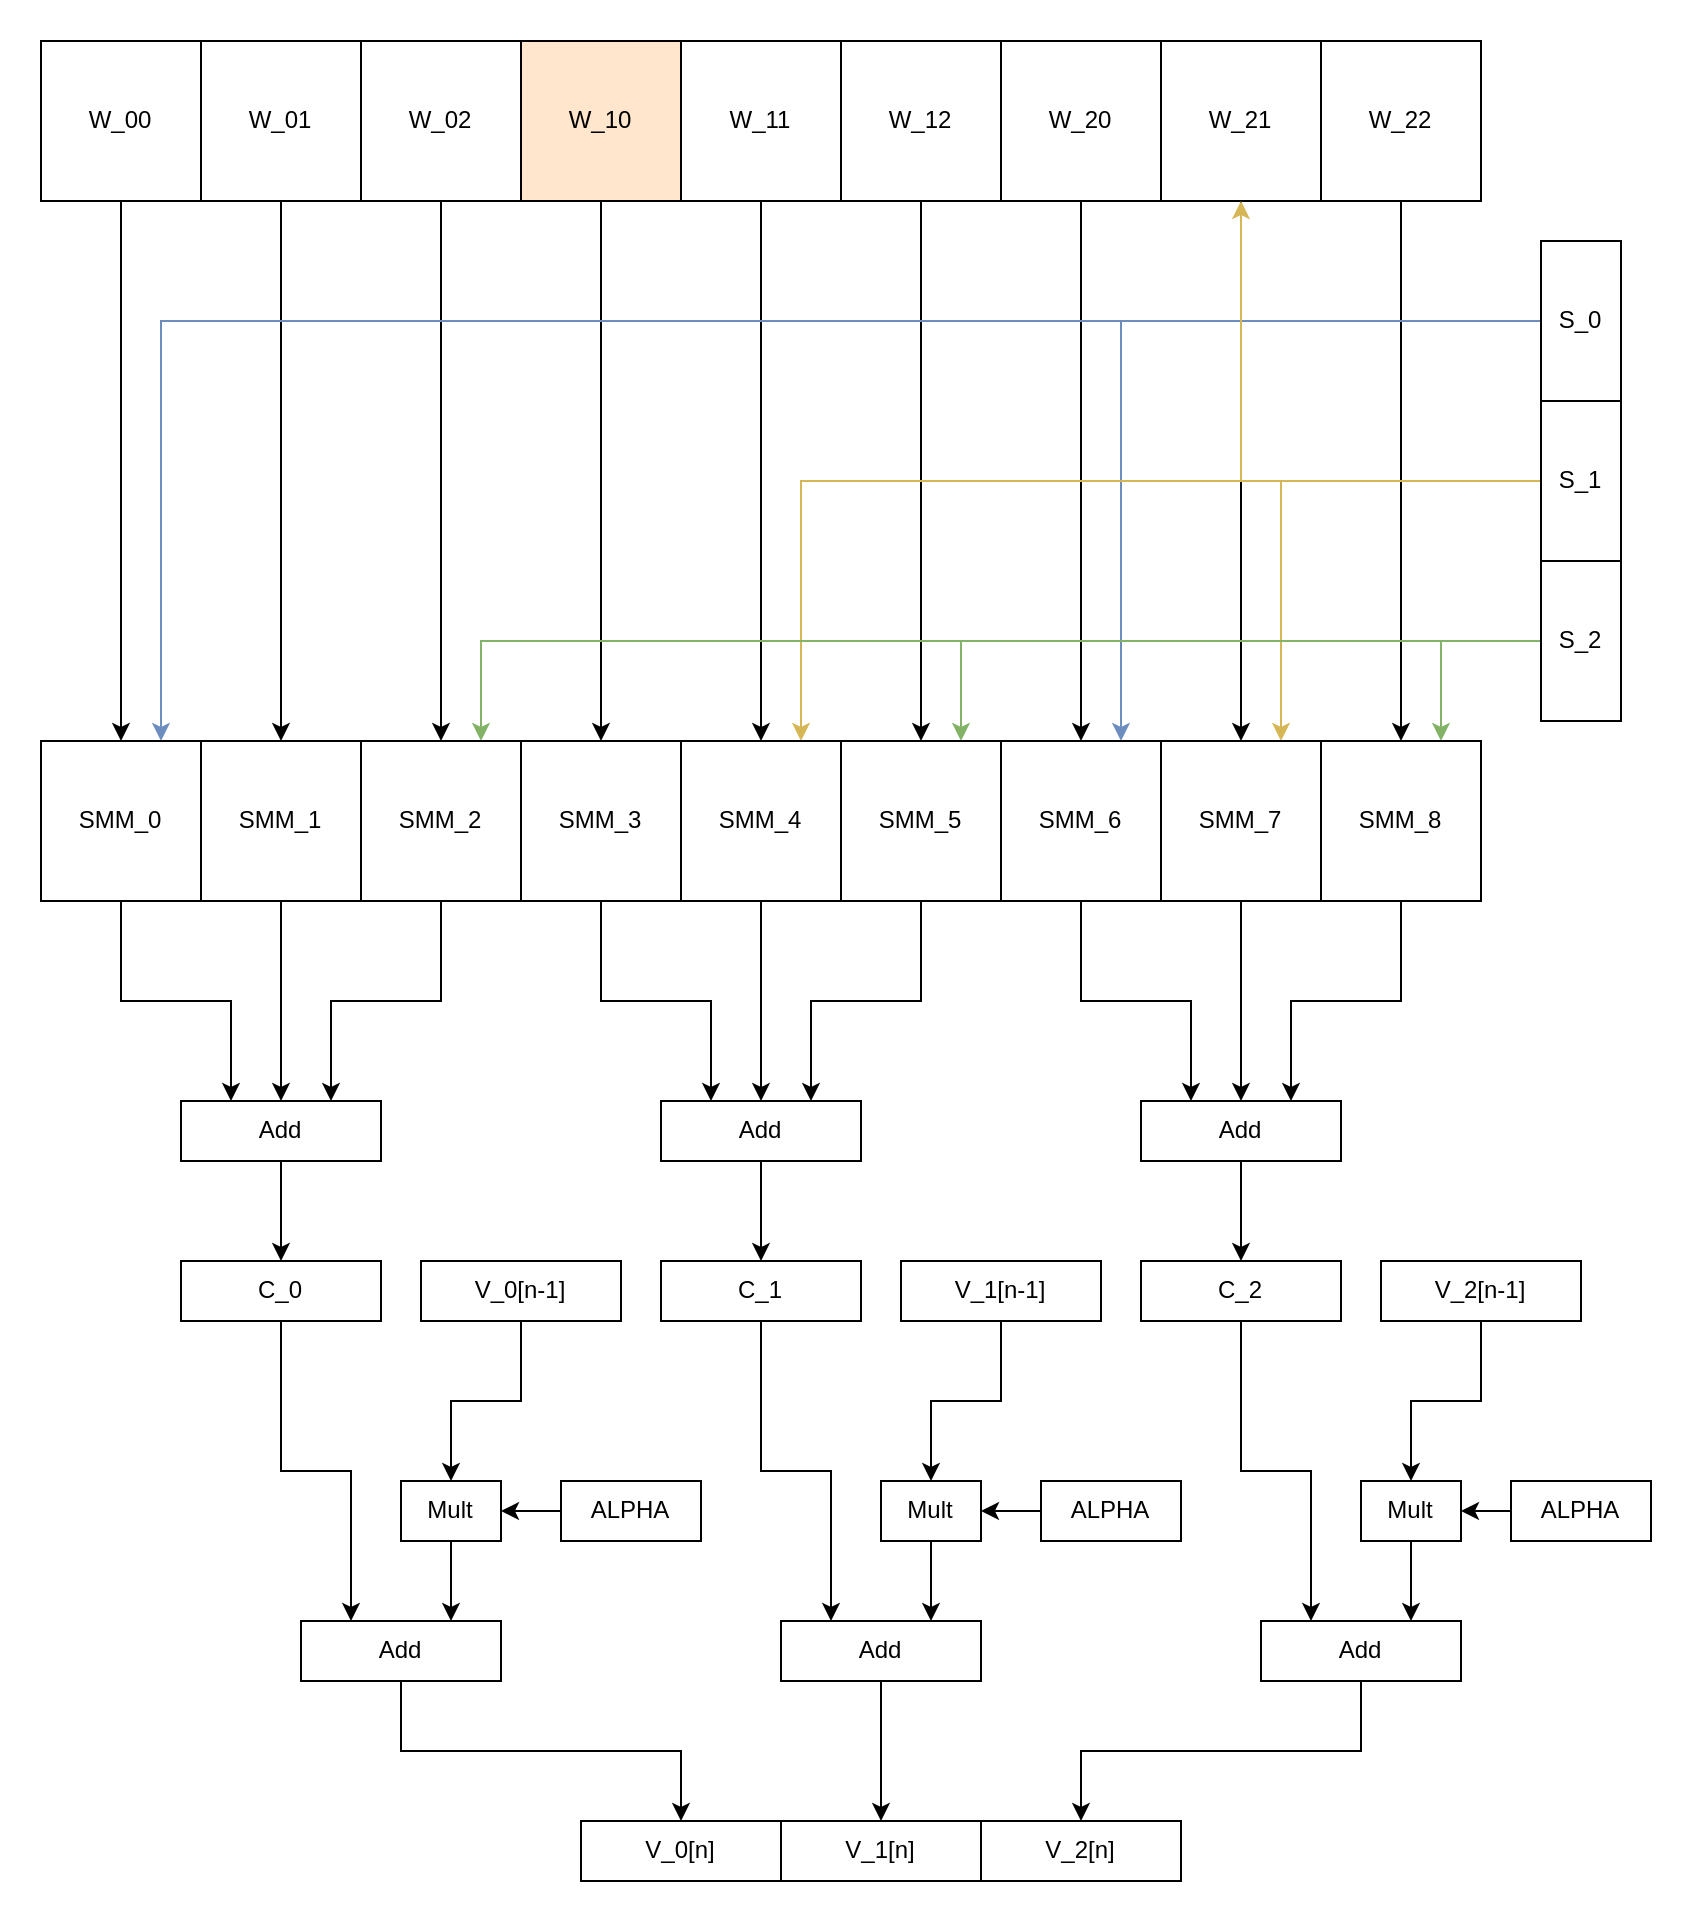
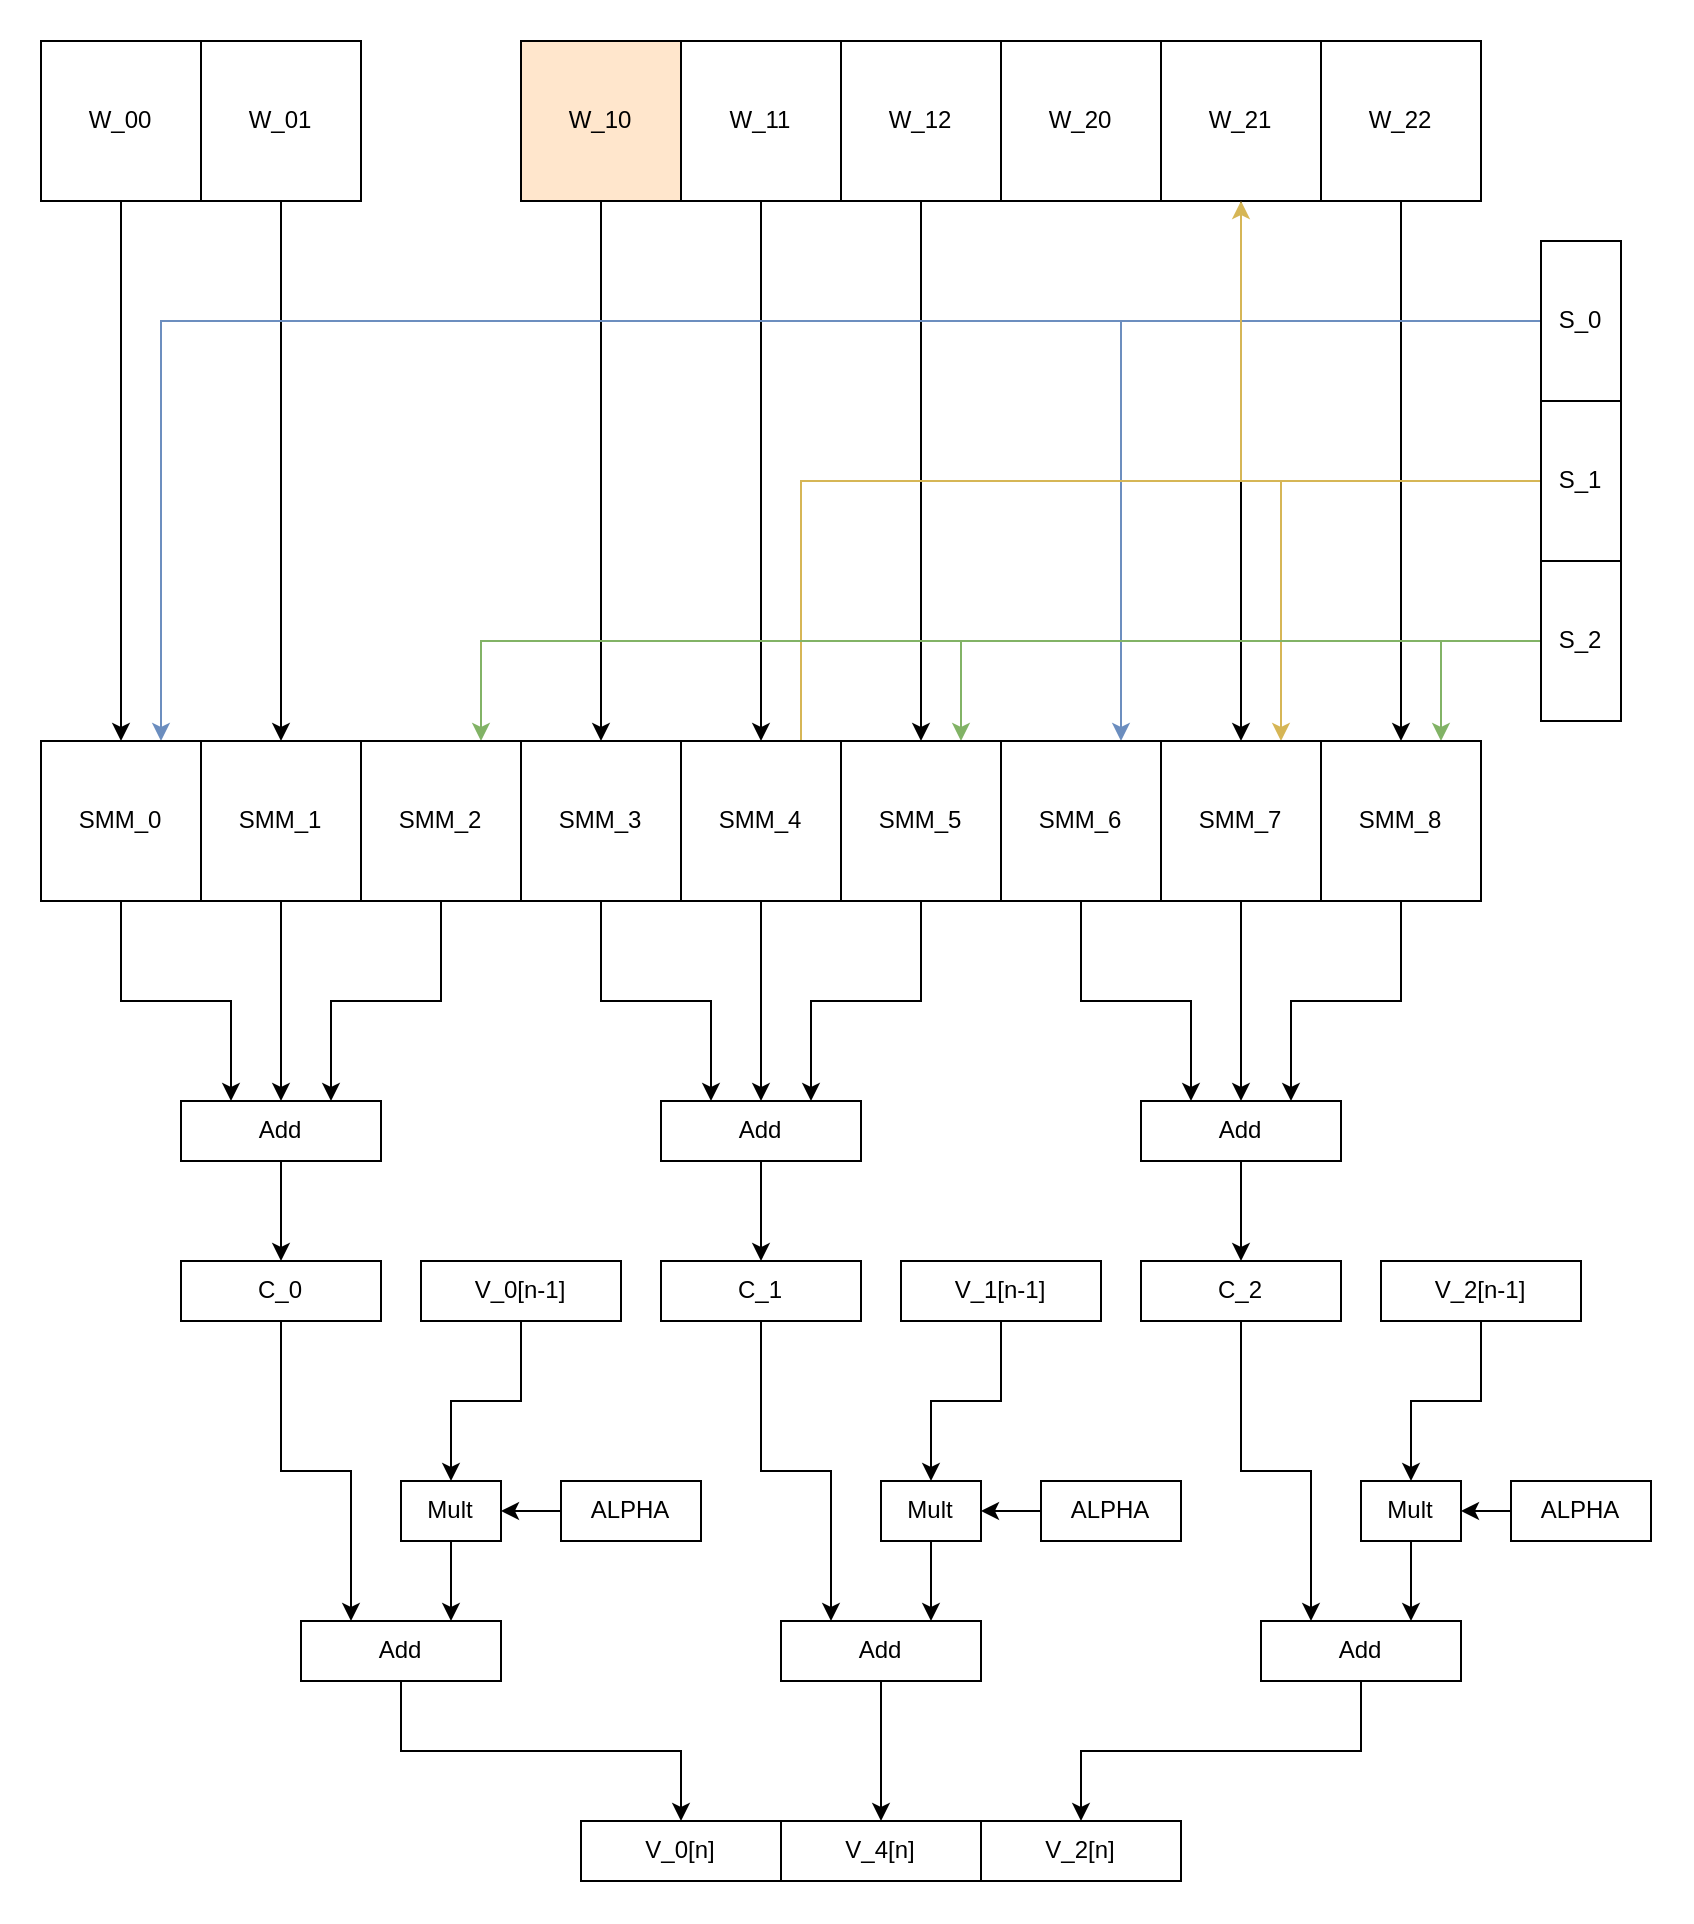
node "W_02": removed
edge "W_02" -> "SMM_2": removed
edge "W_20" -> "SMM_6": removed
edge "S_1" -> "SMM_4": arrowhead classic -> none
node "V_1[n]": label "V_1[n]" -> "V_4[n]"
